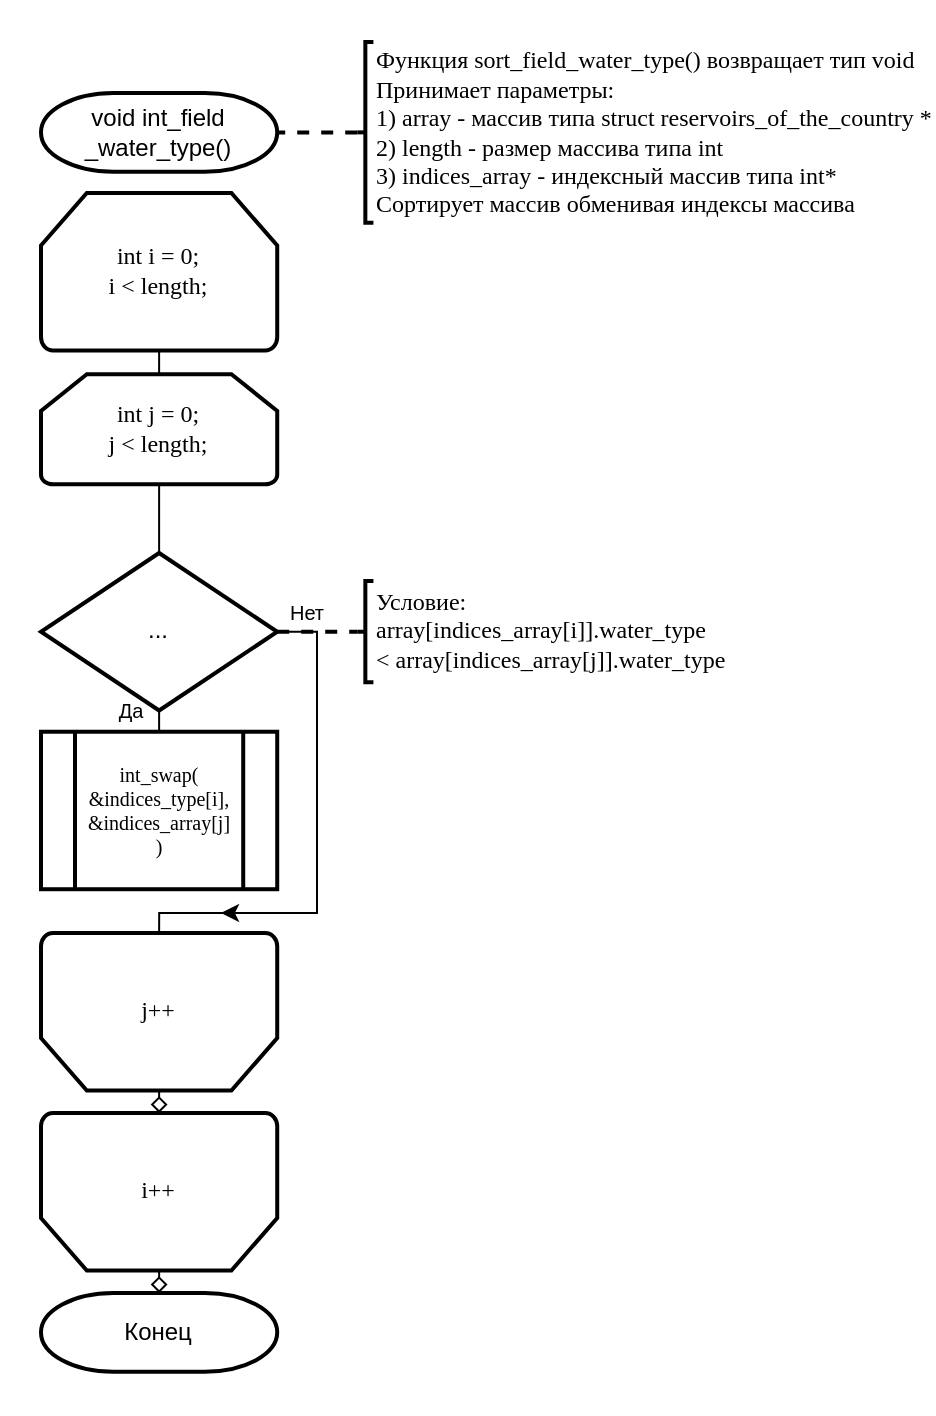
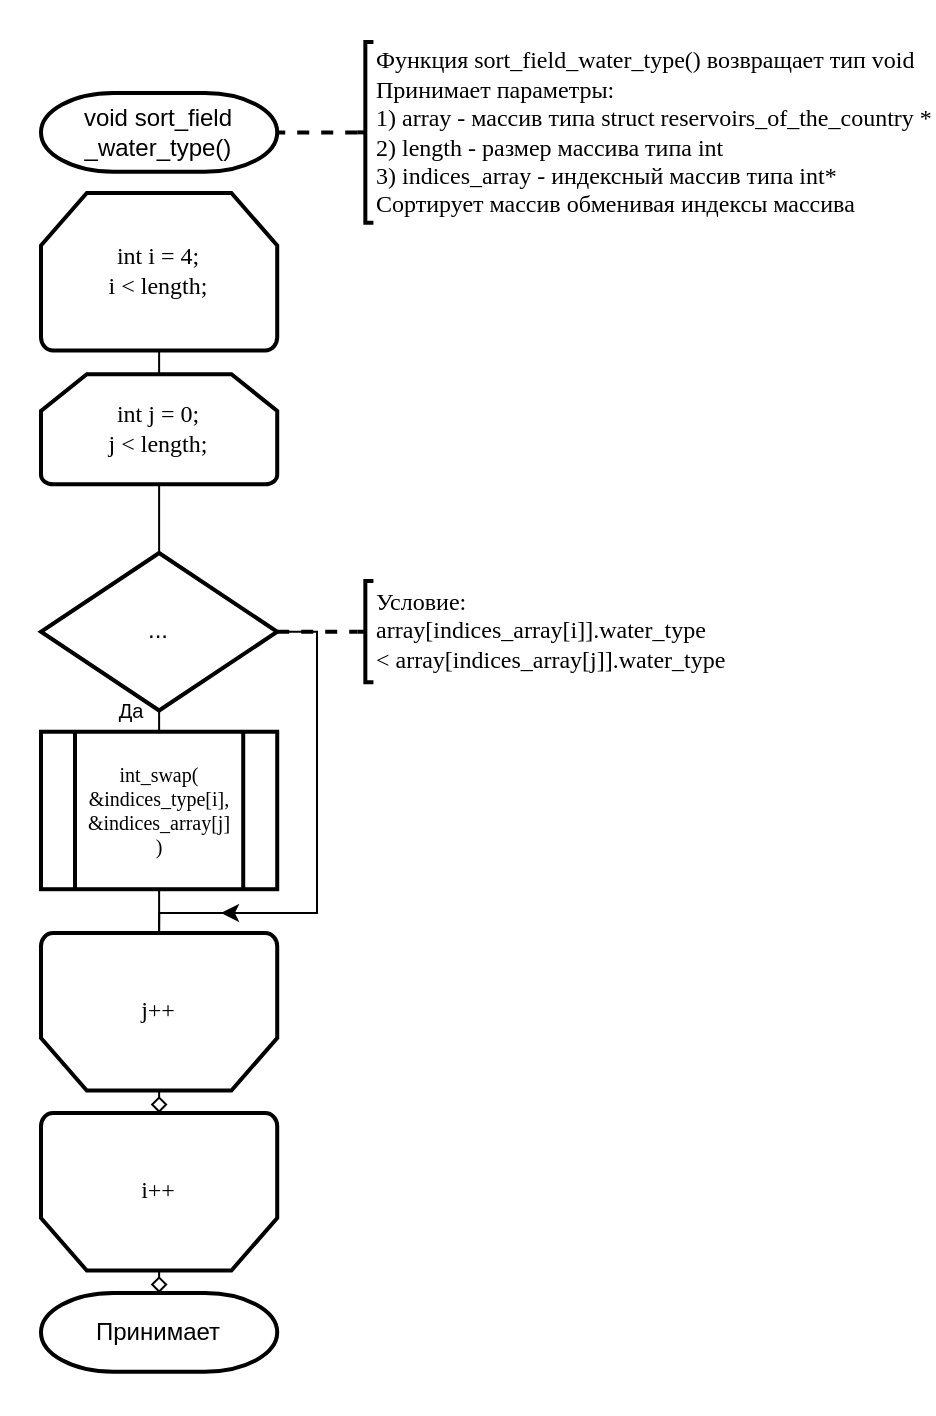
node "void int_field _water_type()": label "void int_field _water_type()" -> "void sort_field _water_type()"
node "int i = 0; i < length;": label "int i = 0; i < length;" -> "int i = 4; i < length;"
node "Нет": removed
edge "int_swap(&indices_type[i], &indices_array[j] )" -- "j++": added
node "Конец": label "Конец" -> "Принимает"
